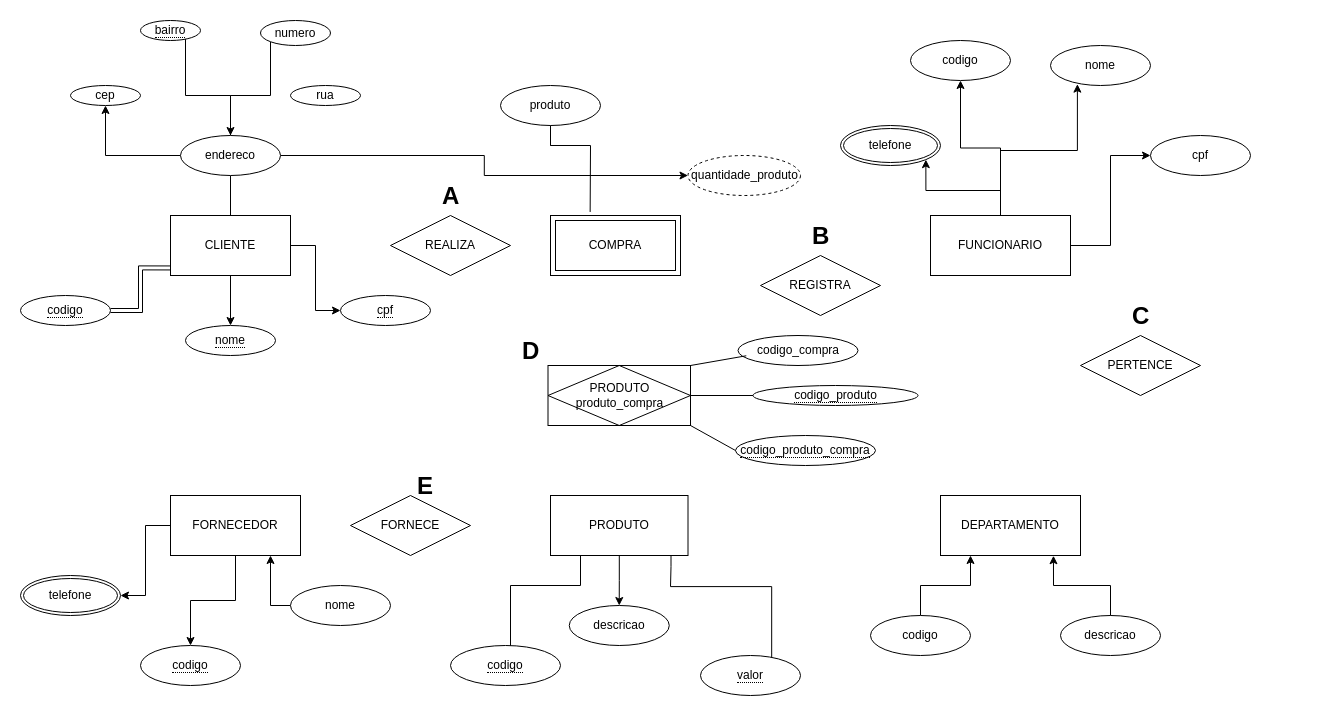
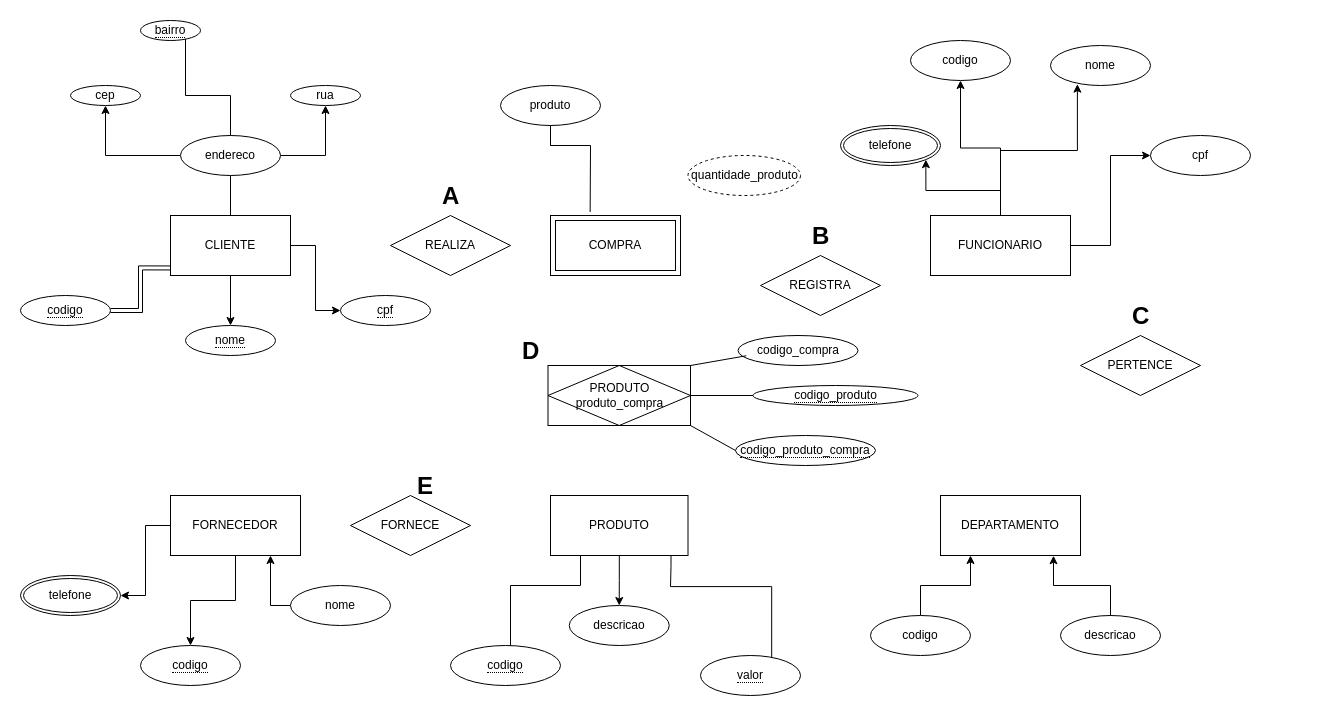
node "numero": removed
edge "numero" -> "endereco": removed
edge "endereco" -> "quantidade_produto": now "endereco" -> "rua"
